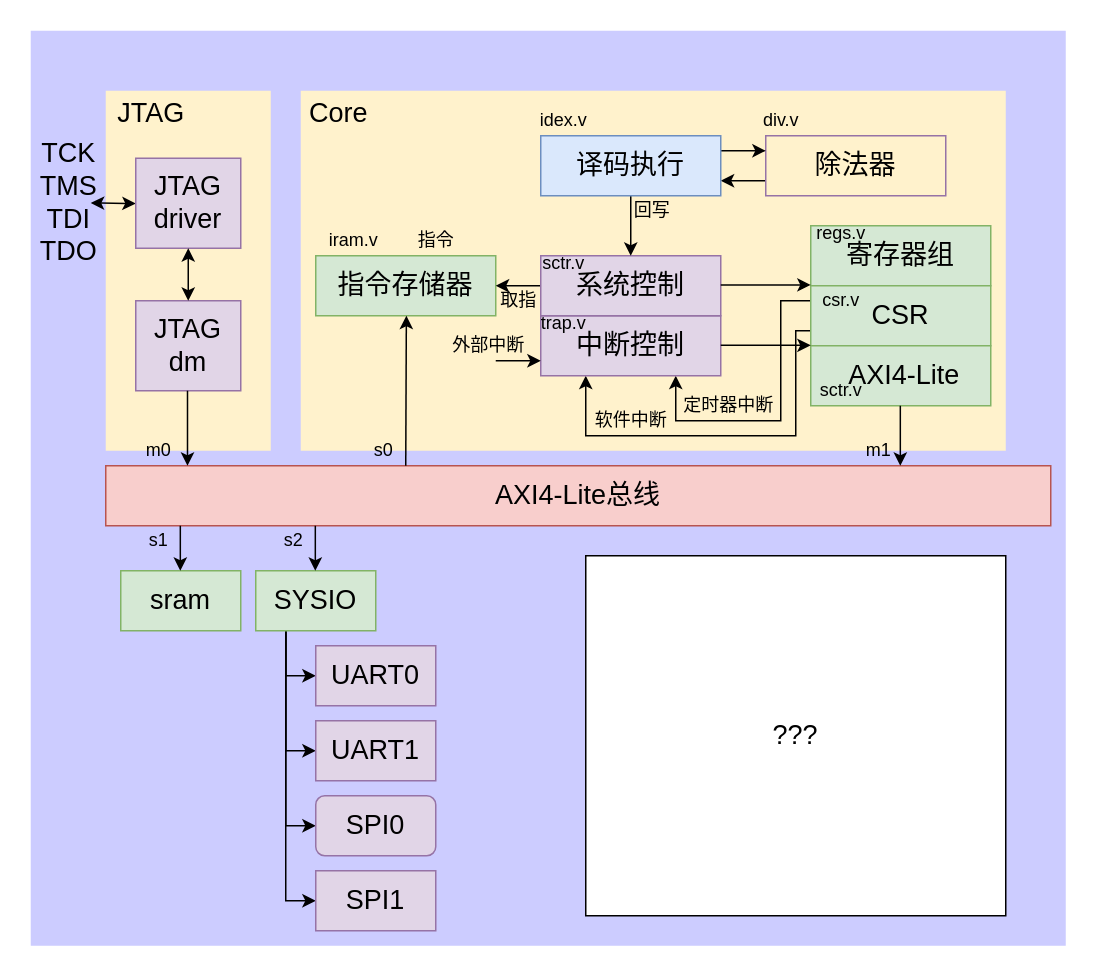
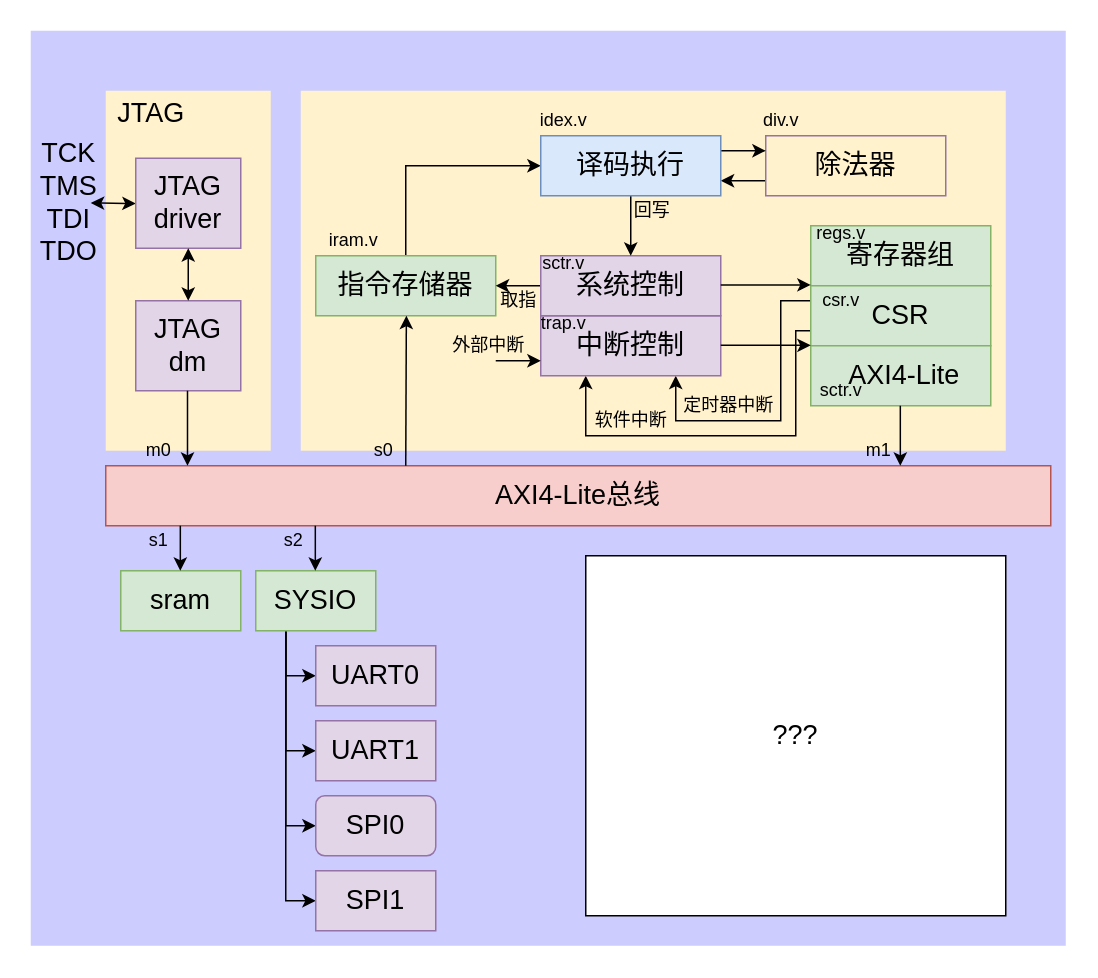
node "Core": removed
edge "指令存储器" -> "译码执行": added
node "指令": removed
